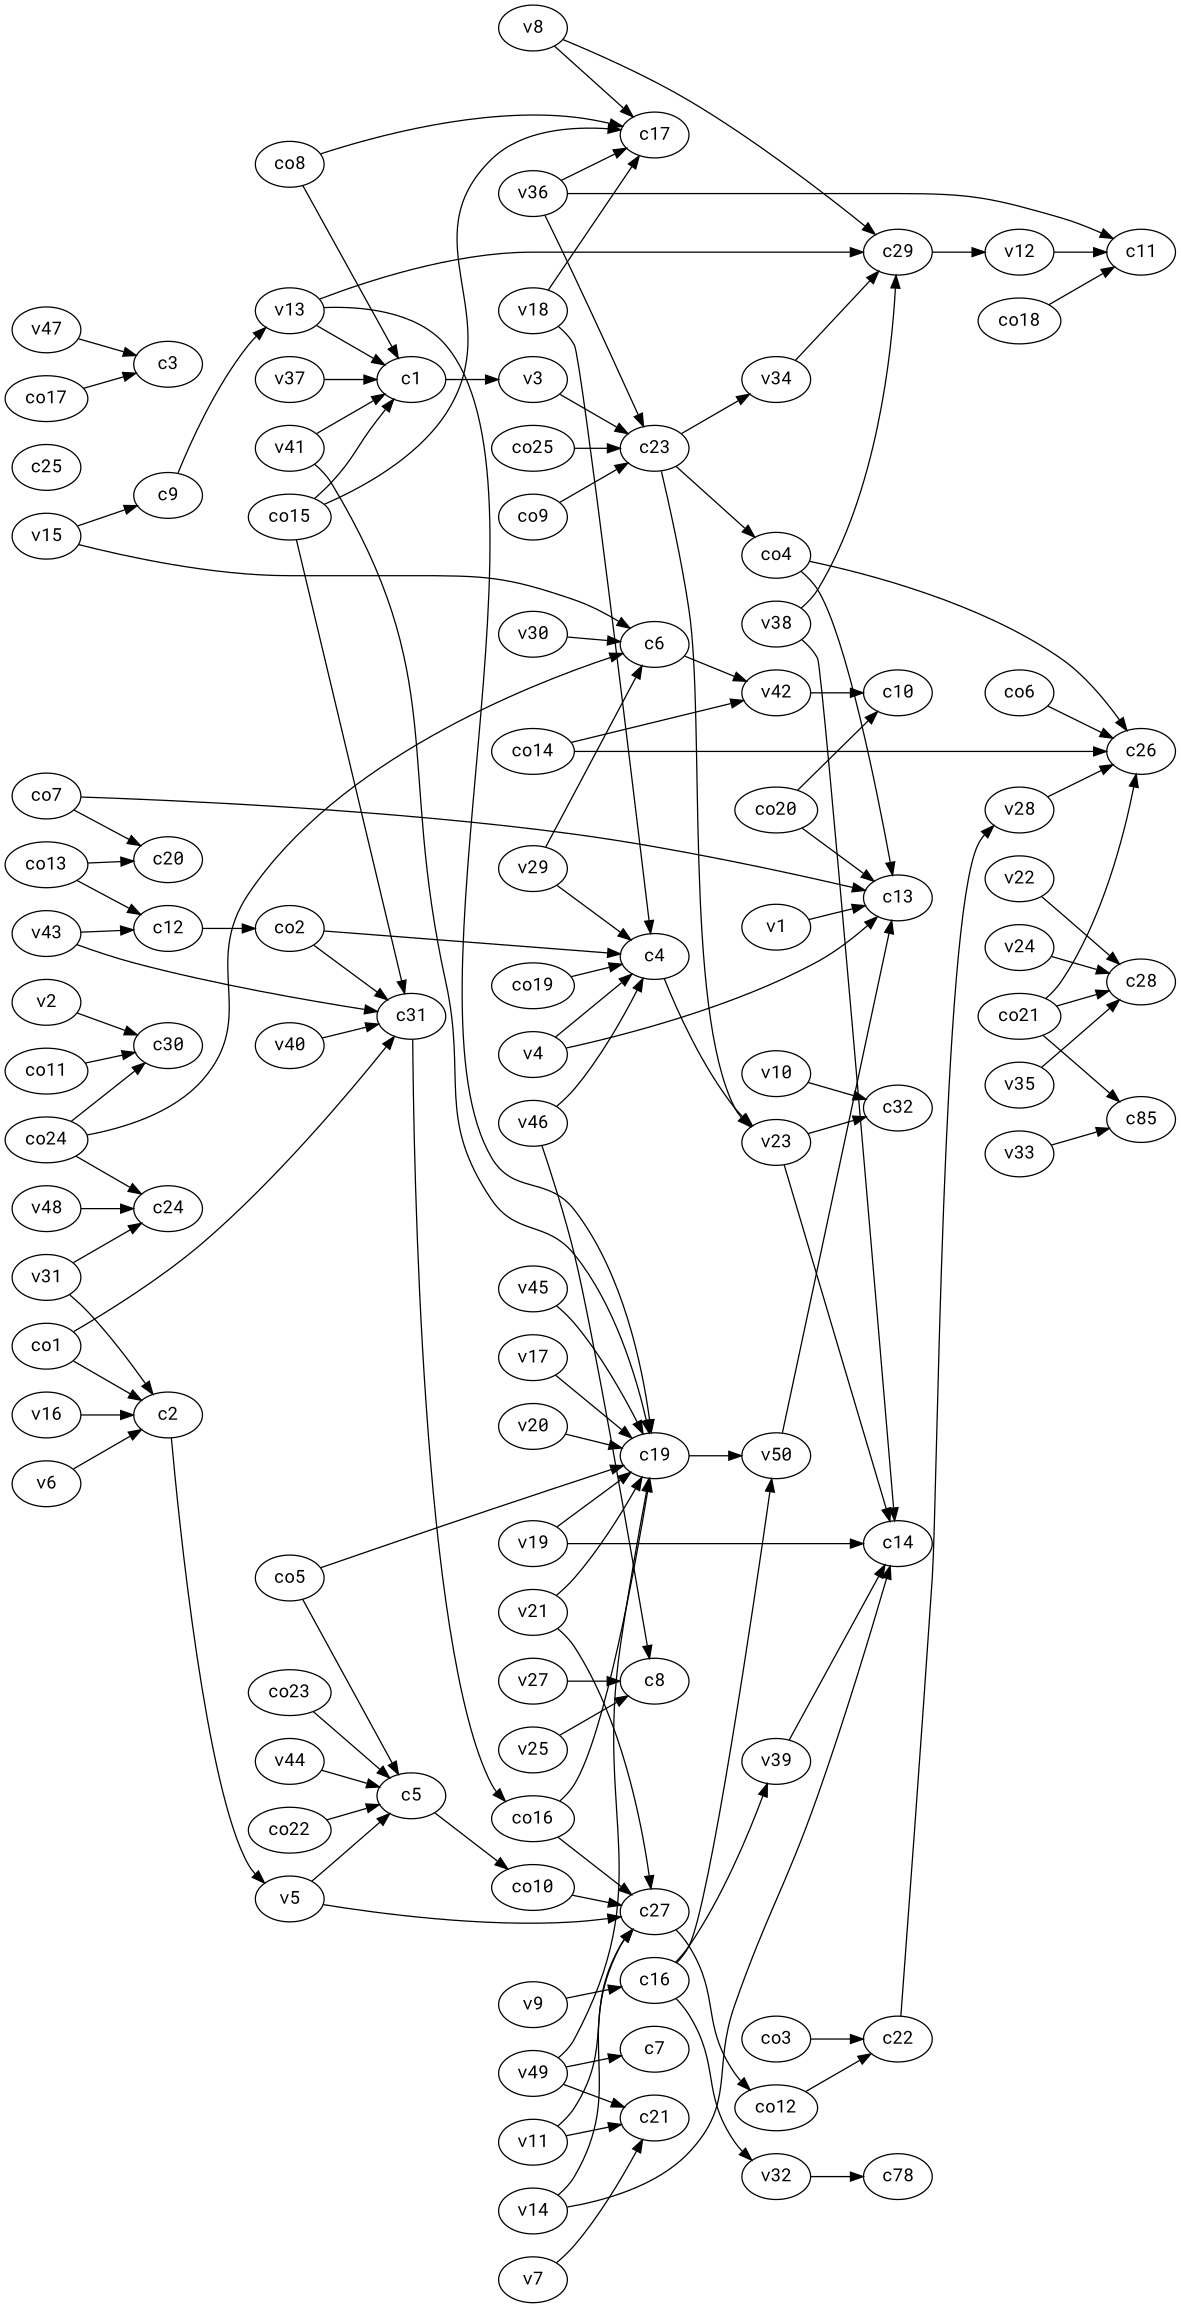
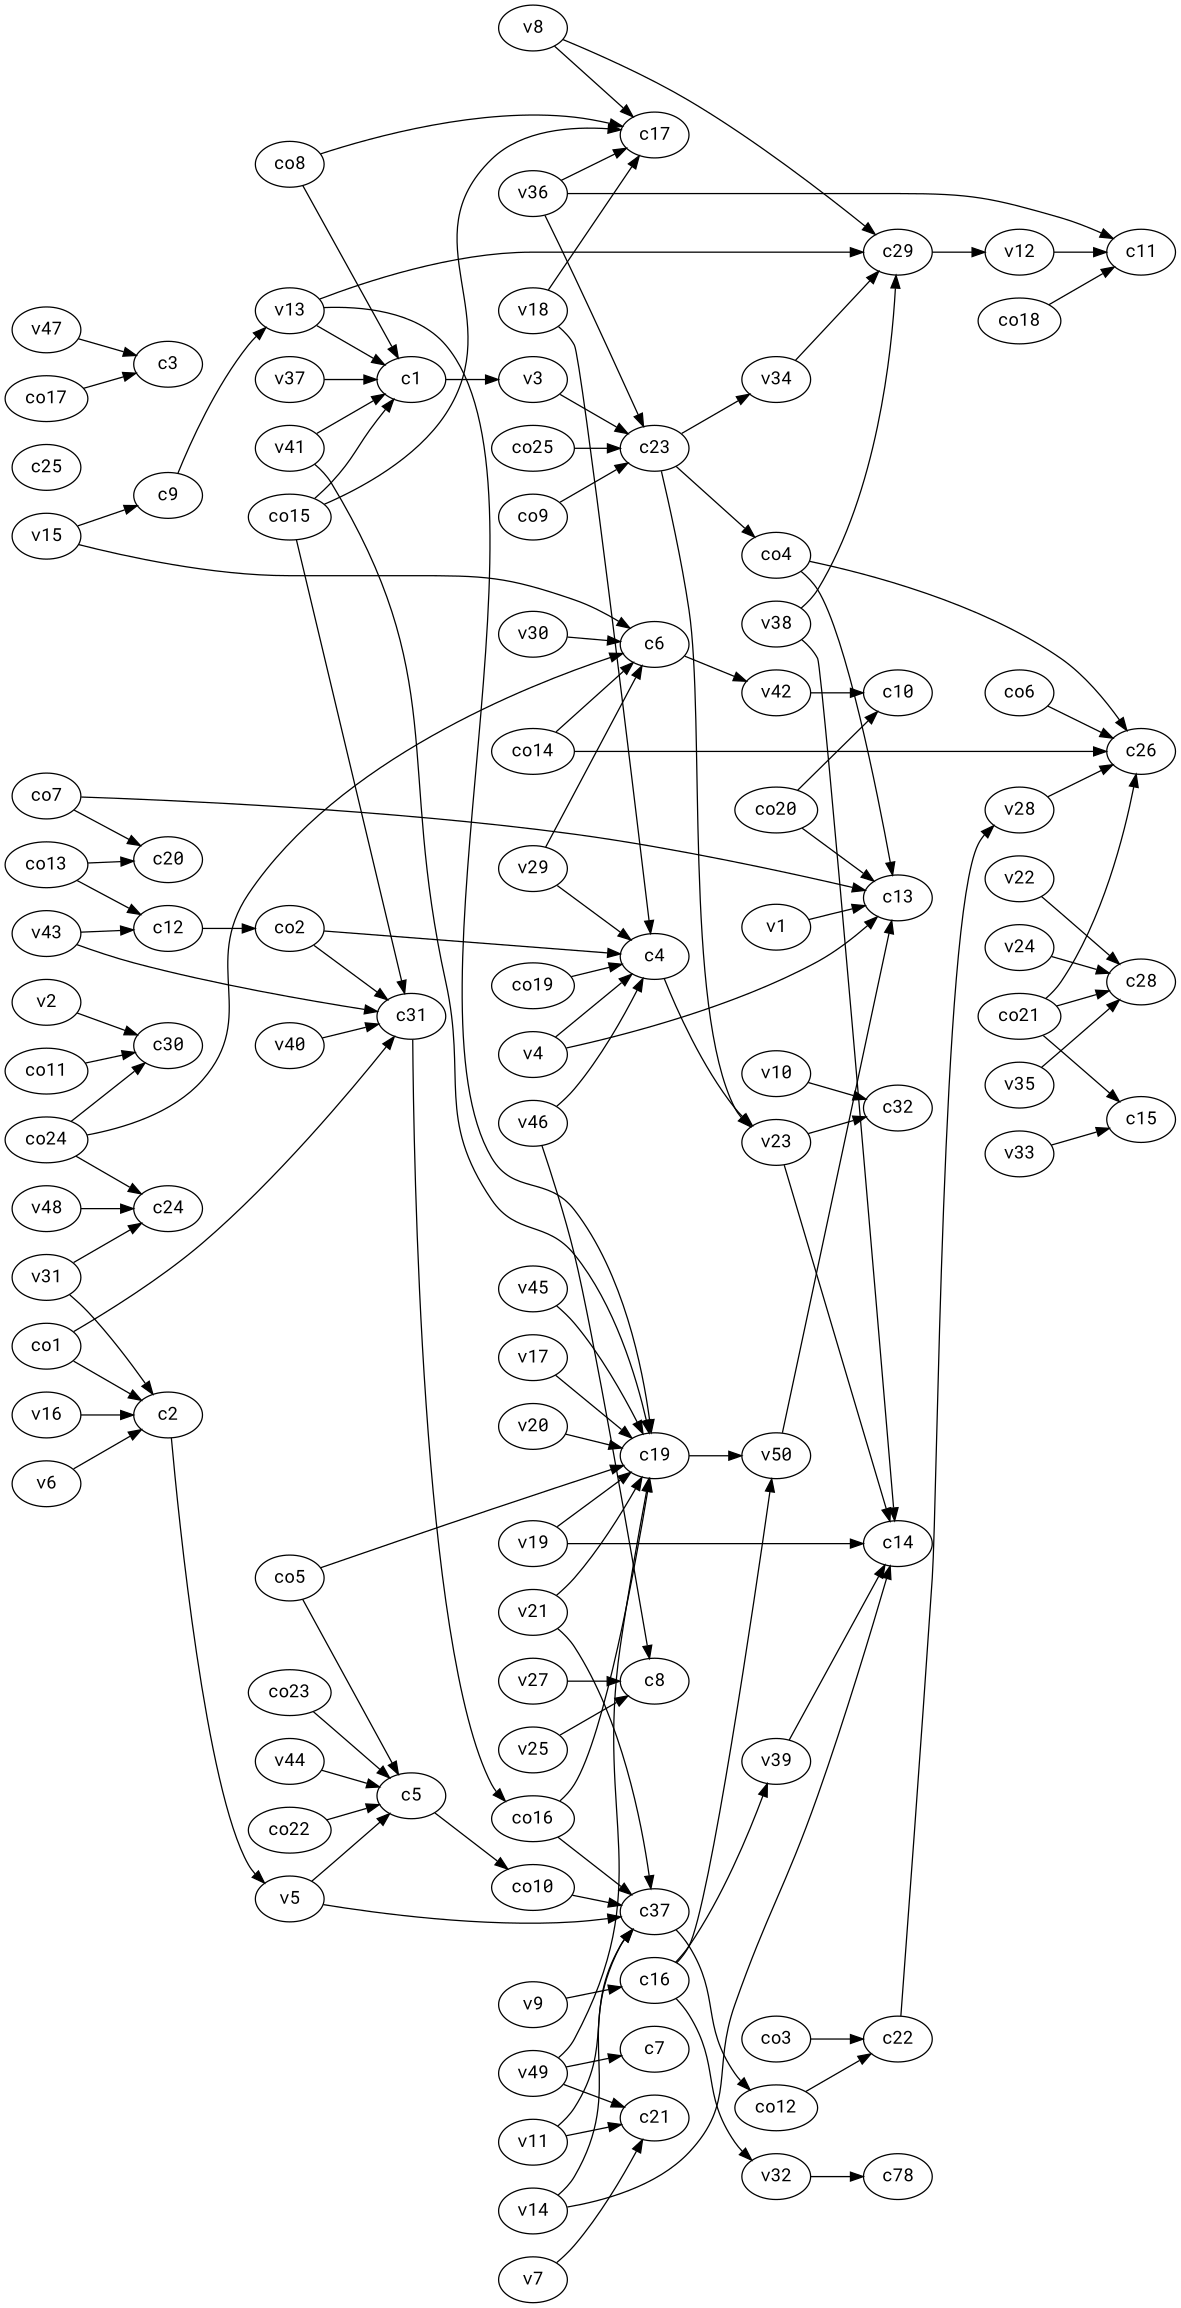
edge "co14" -> "v42": now "co14" -> "c6"
node "c85": label "c85" -> "c15"
node "c27": label "c27" -> "c37"
